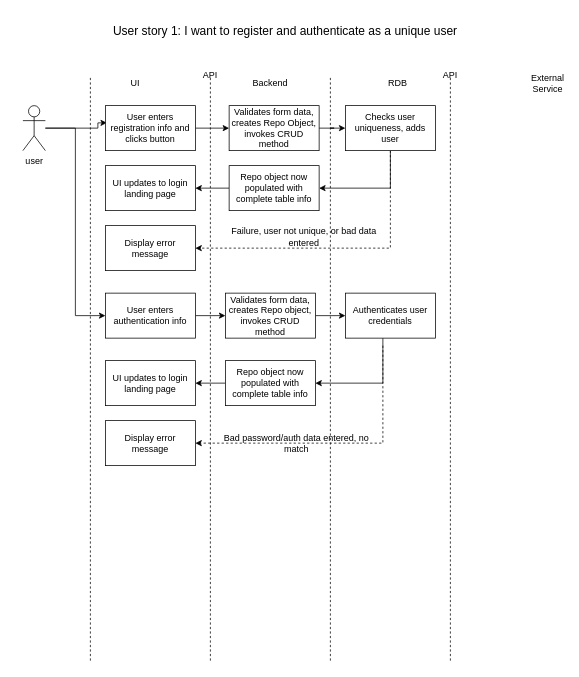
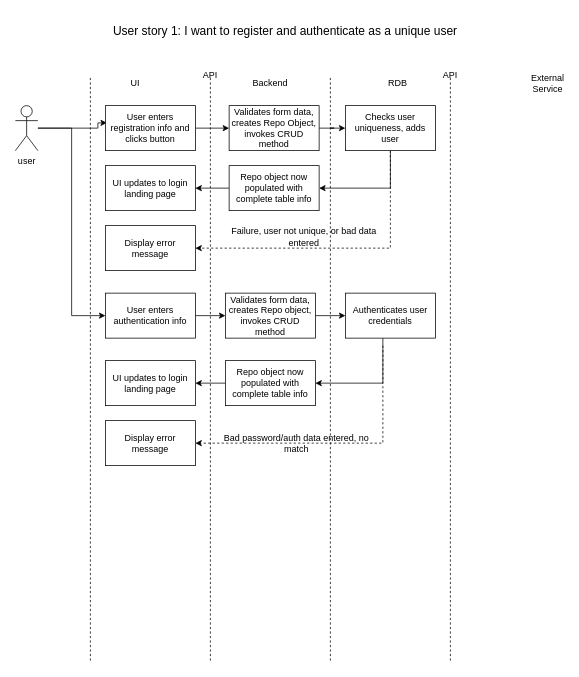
node "user": moved (34, 128) -> (27, 128)
